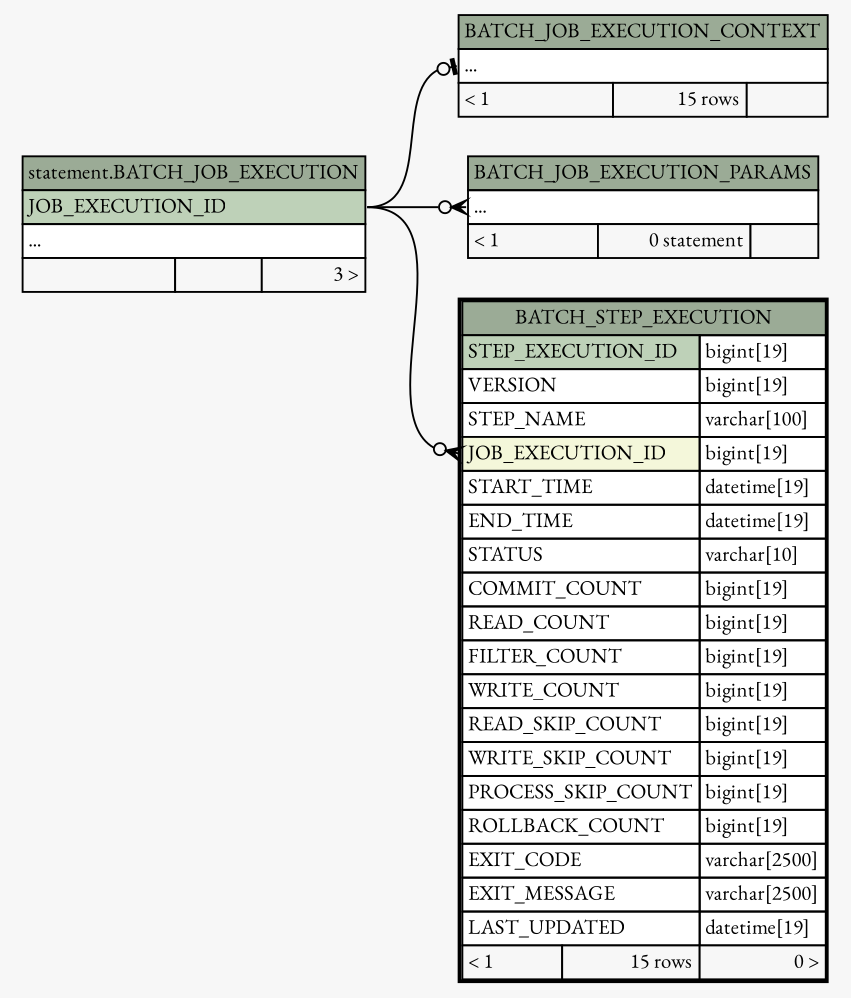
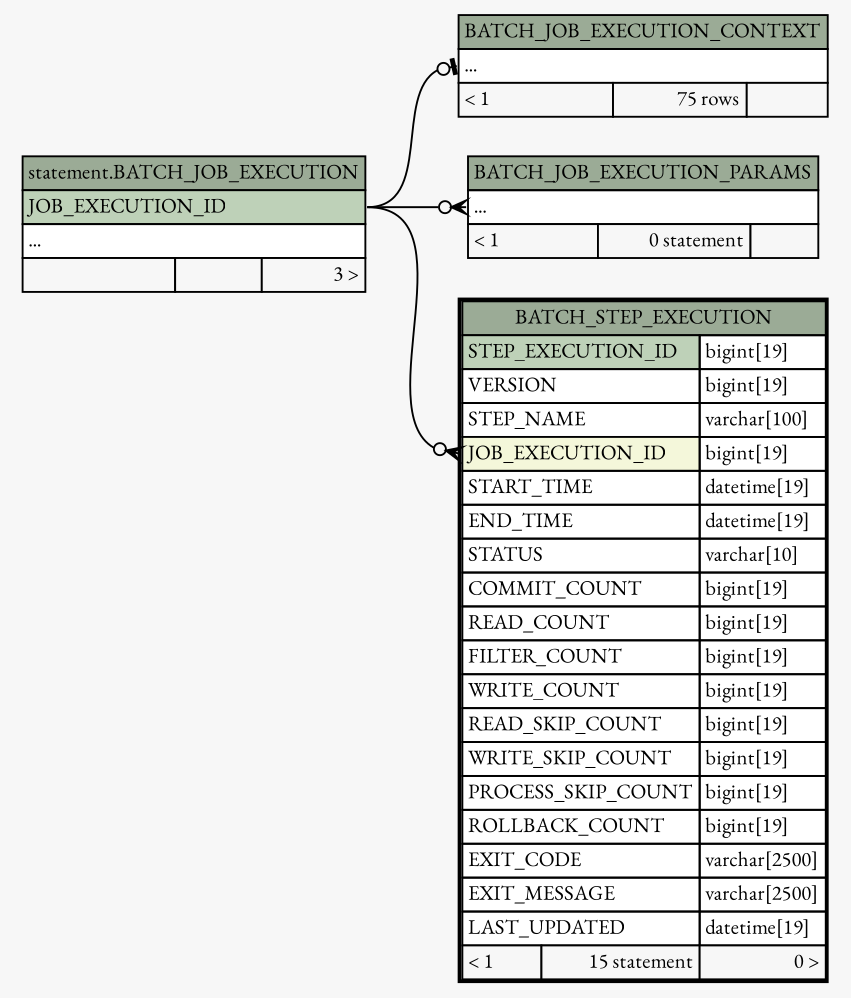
node "BATCH_JOB_EXECUTION_CONTEXT": text "15 rows" -> "75 rows"
node "BATCH_STEP_EXECUTION": text "15 rows" -> "15 statement"
